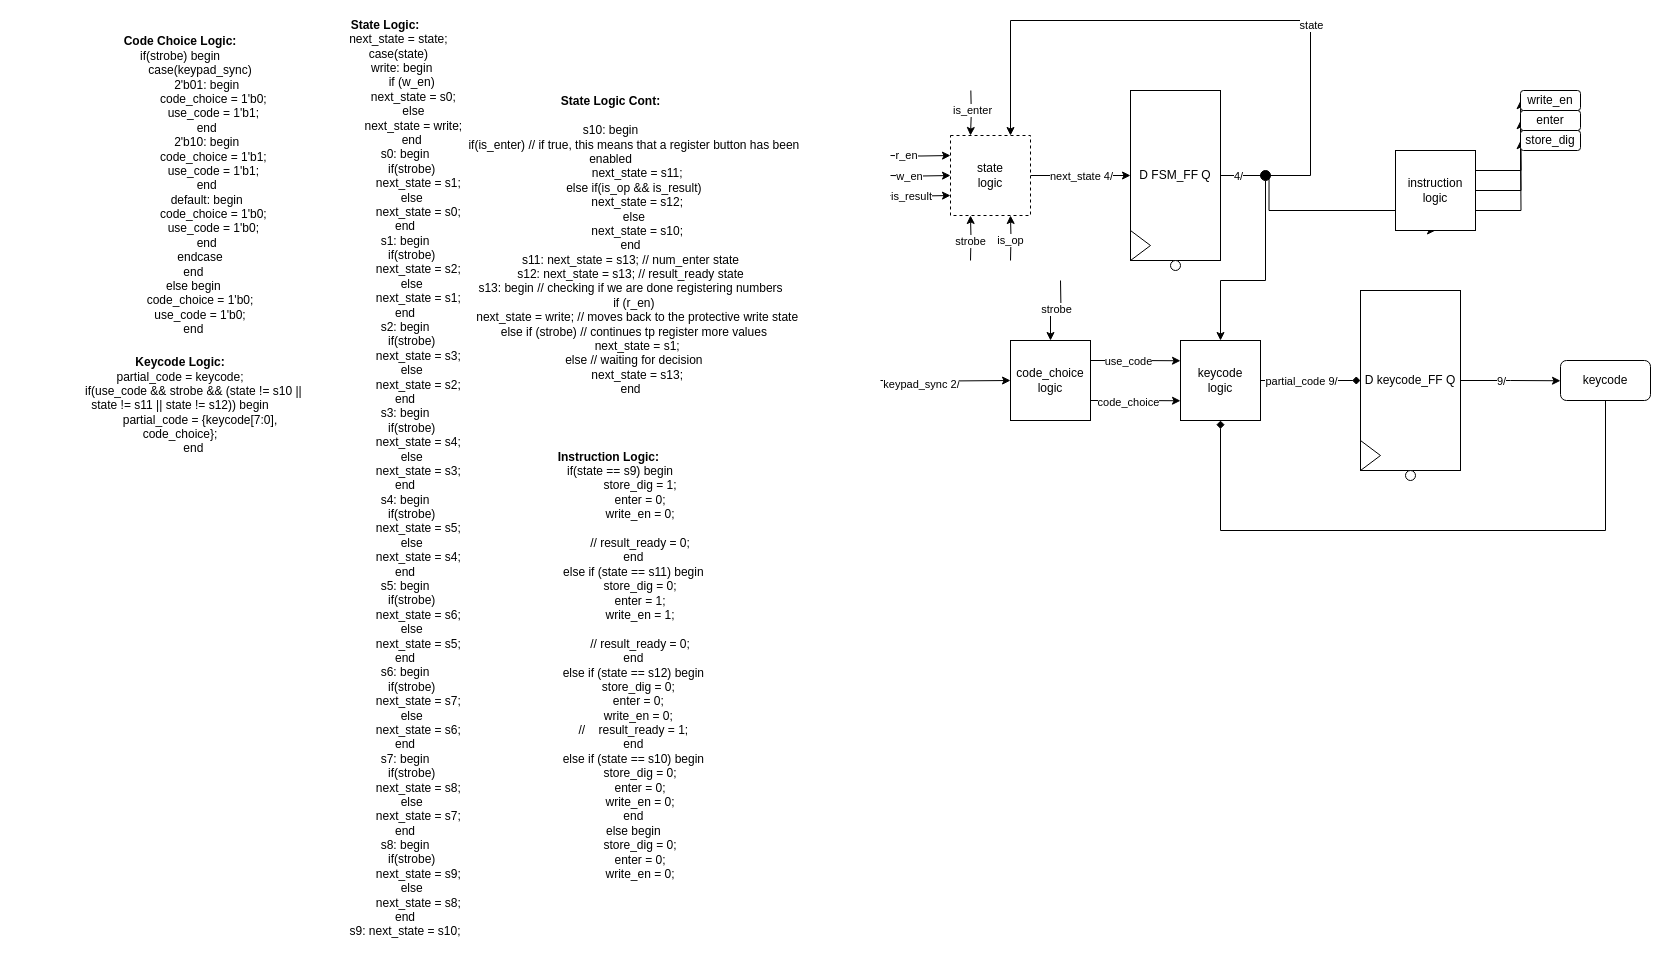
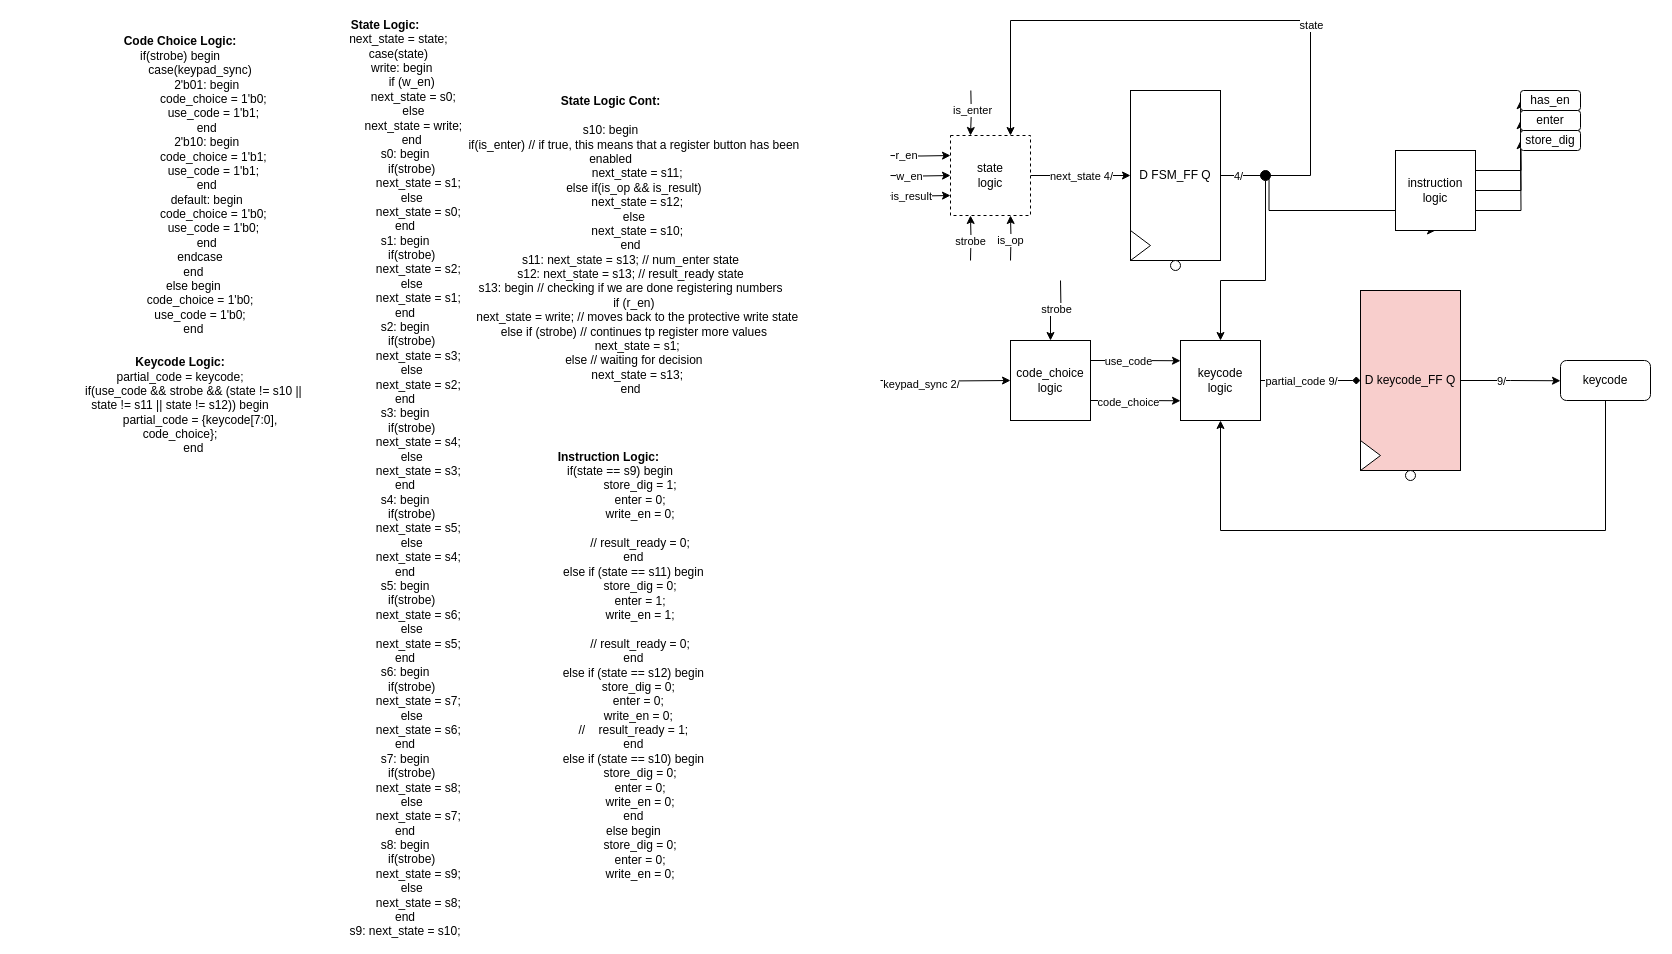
node "write_en": label "write_en" -> "has_en"
node "D keycode_FF Q": fillcolor #ffffff -> #f8cecc
edge "keycode" -> "keycode logic": arrowhead diamond -> classic
